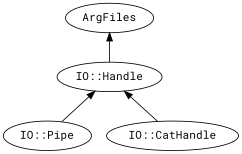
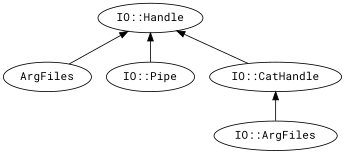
edge "IO::Handle" -> "ArgFiles": reversed
node "IO::ArgFiles": added
